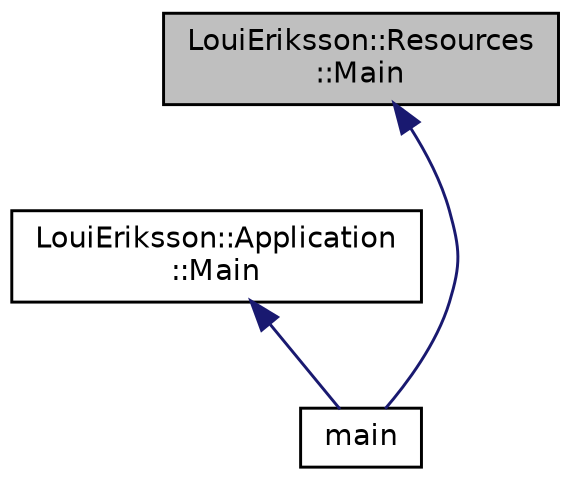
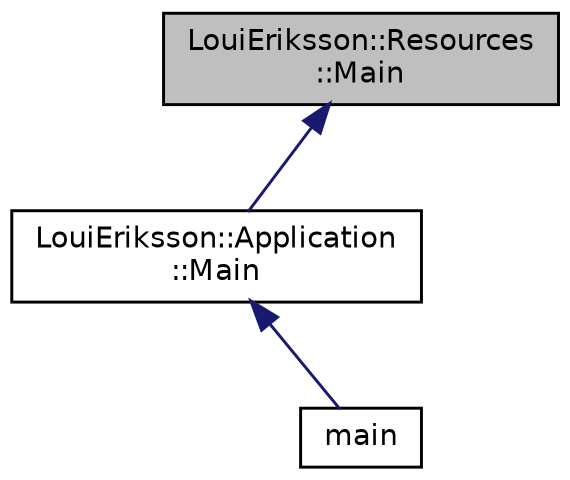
edge "main" -> "LouiEriksson::Resources ::Main": now "LouiEriksson::Application ::Main" -> "LouiEriksson::Resources ::Main"
